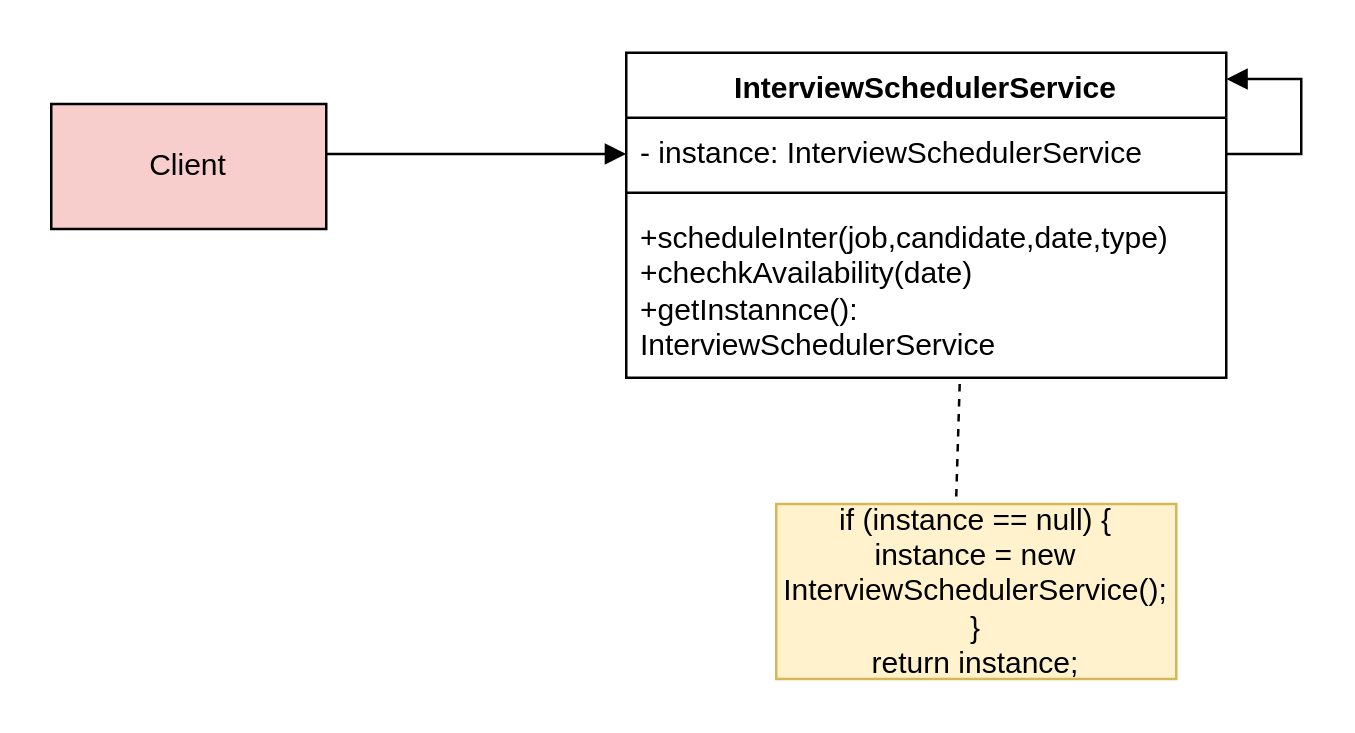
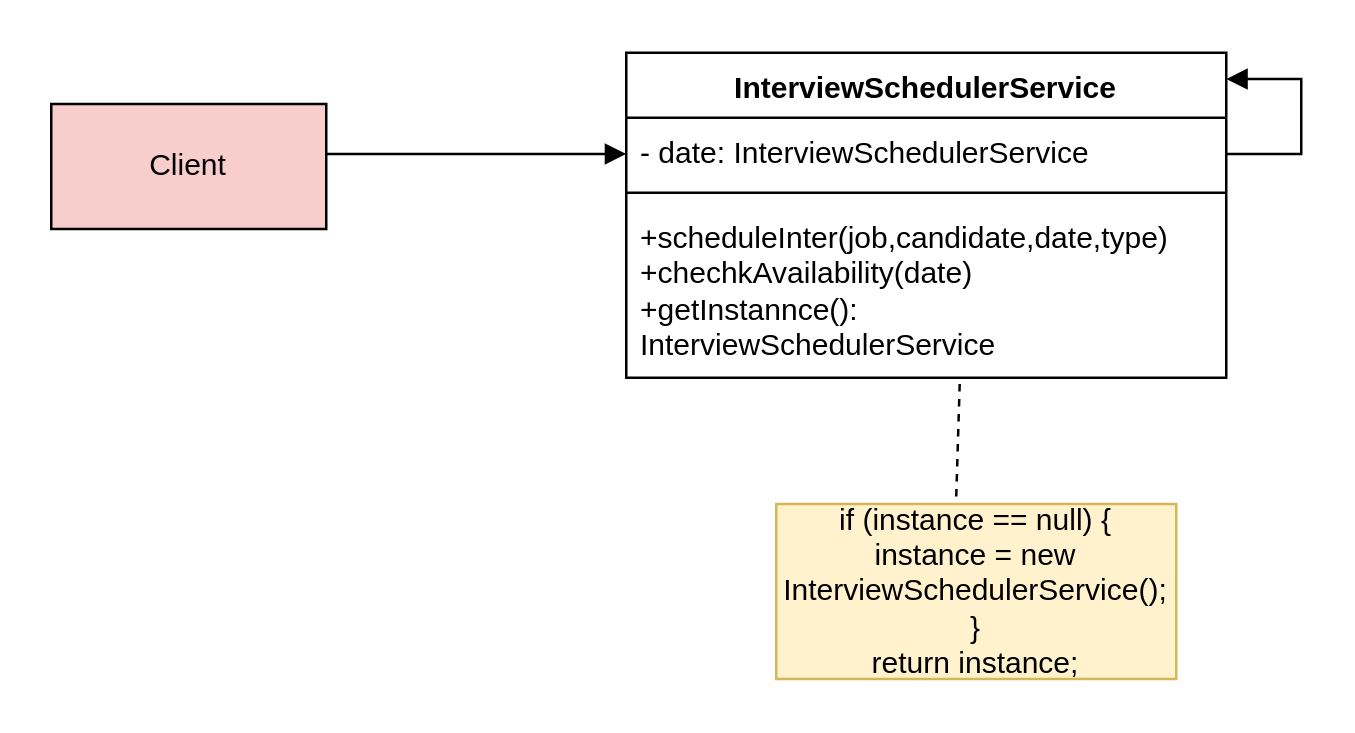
node "- instance: InterviewSchedulerService": label "- instance: InterviewSchedulerService" -> "- date: InterviewSchedulerService"
